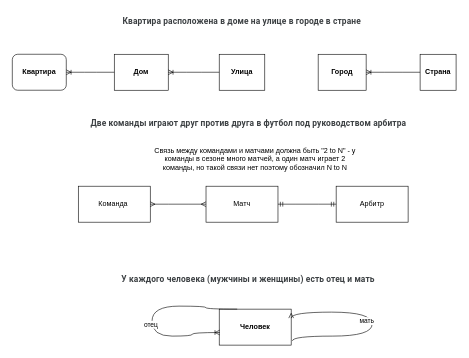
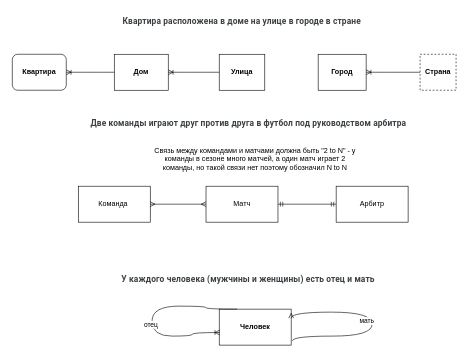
node "Страна": style solid -> dashed
